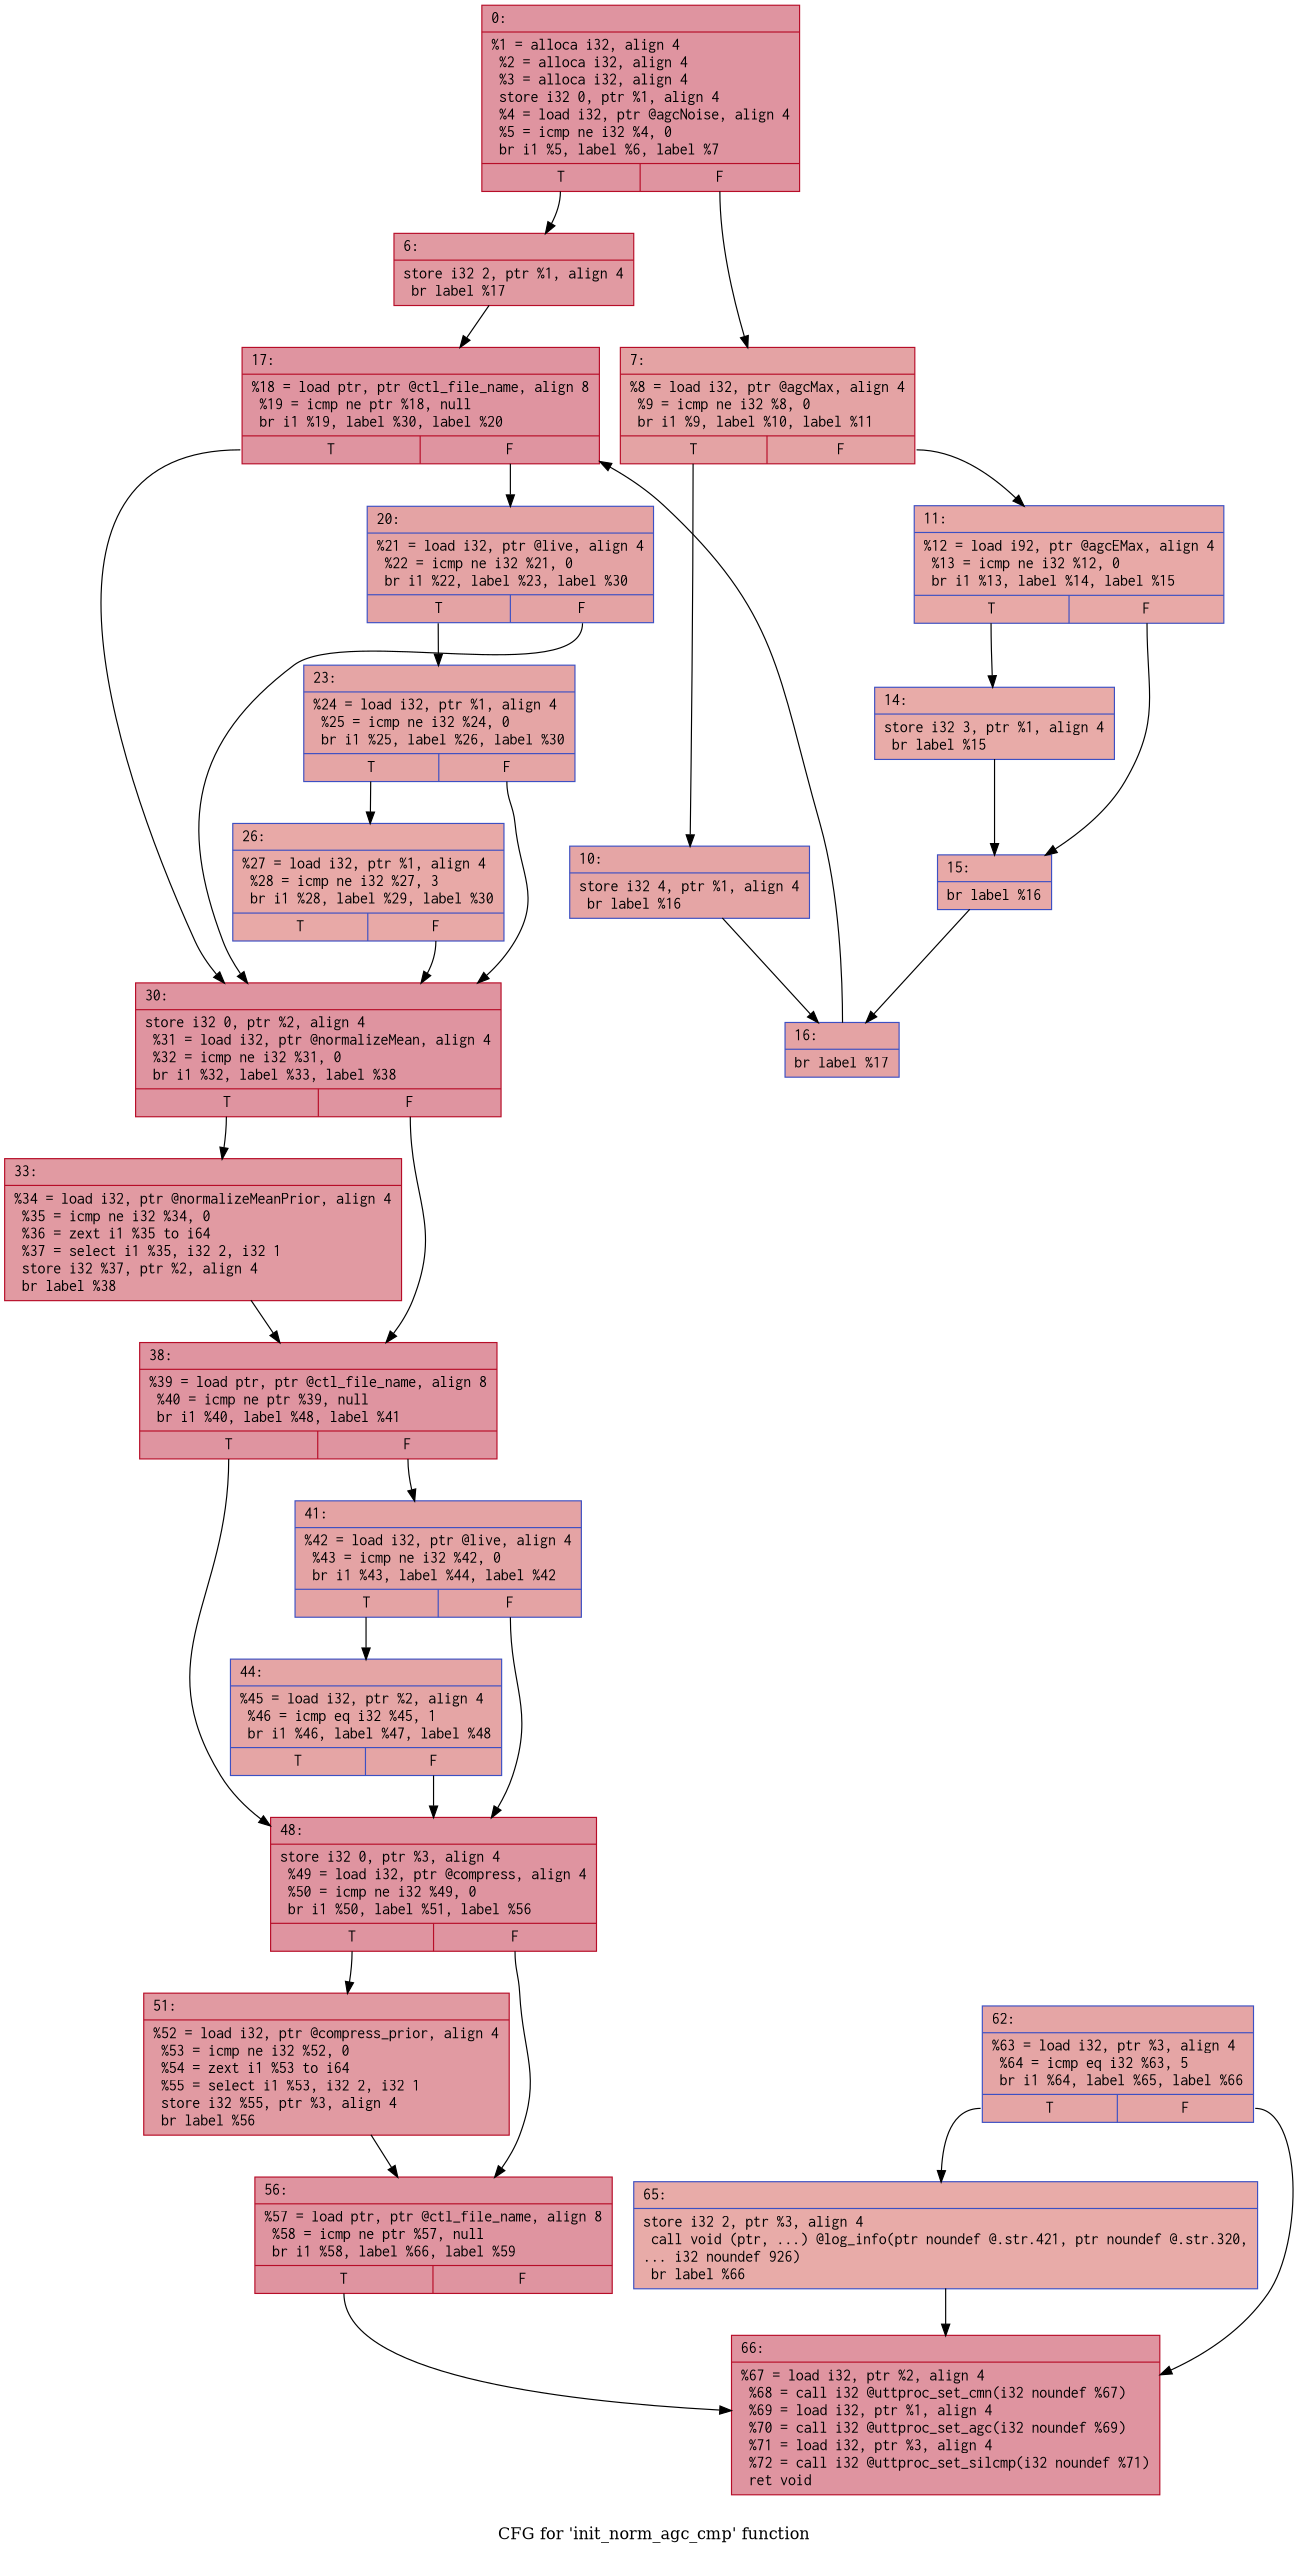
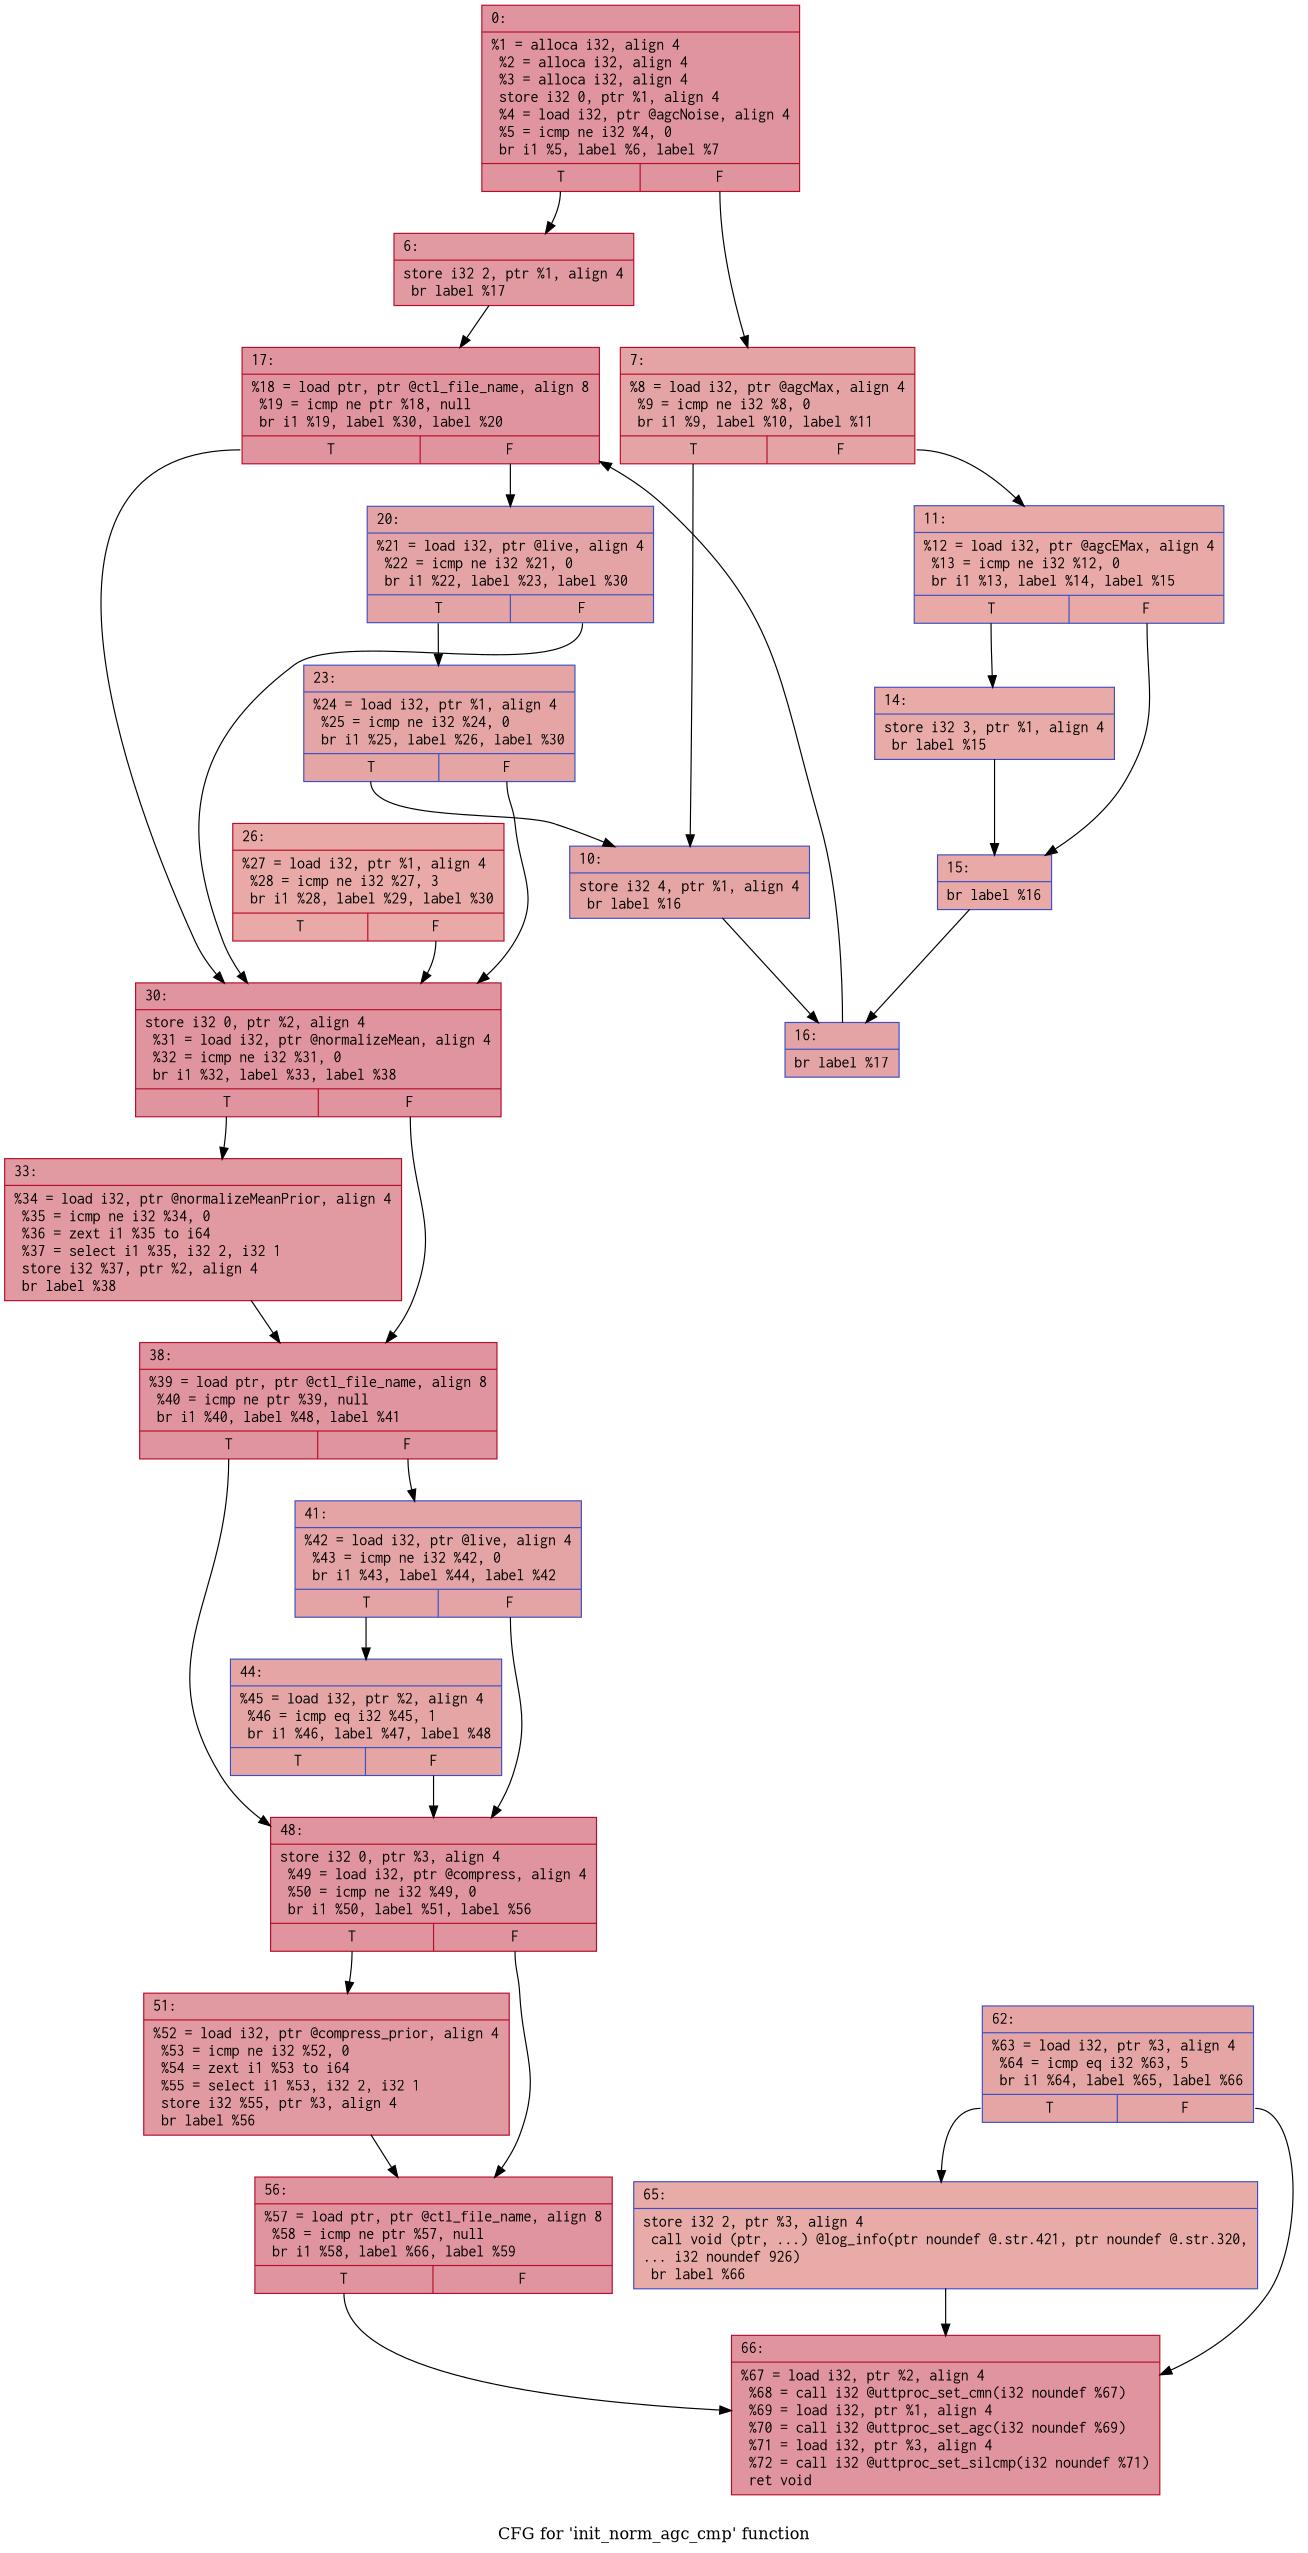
node "11:": text "%12 = load i92, ptr @agcEMax, align 4" -> "%12 = load i32, ptr @agcEMax, align 4"
edge "23:" -> "26:": now "23:" -> "10:"
node "26:": color #3d50c3ff -> #b70d28ff
